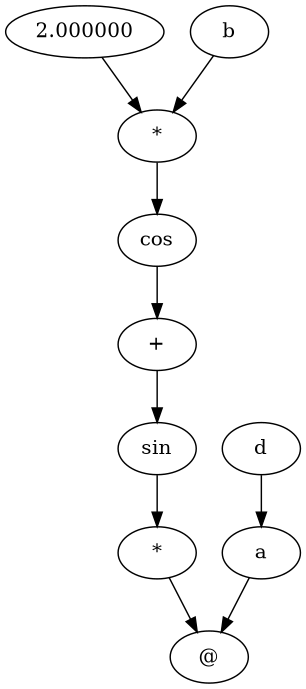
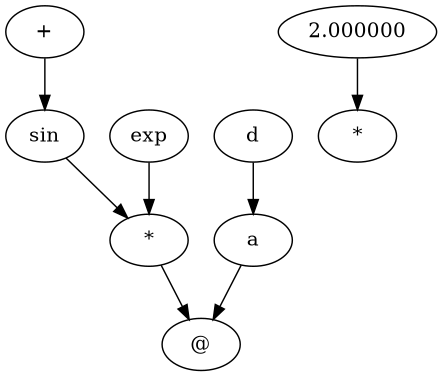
node "b": removed
node "exp": added
node "cos": removed
